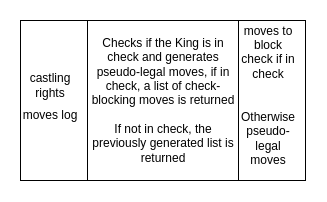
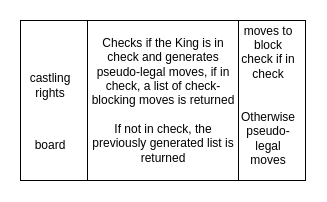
node "moves log": removed
node "board": added
